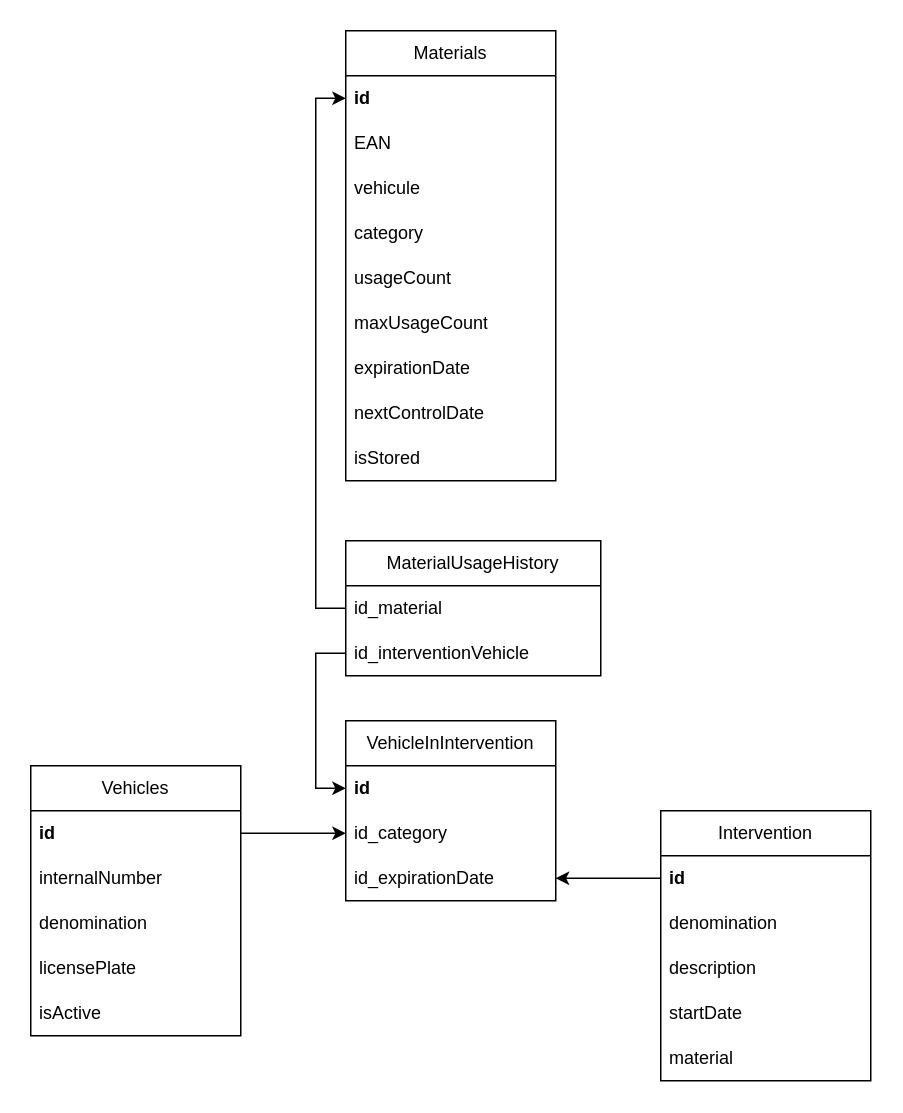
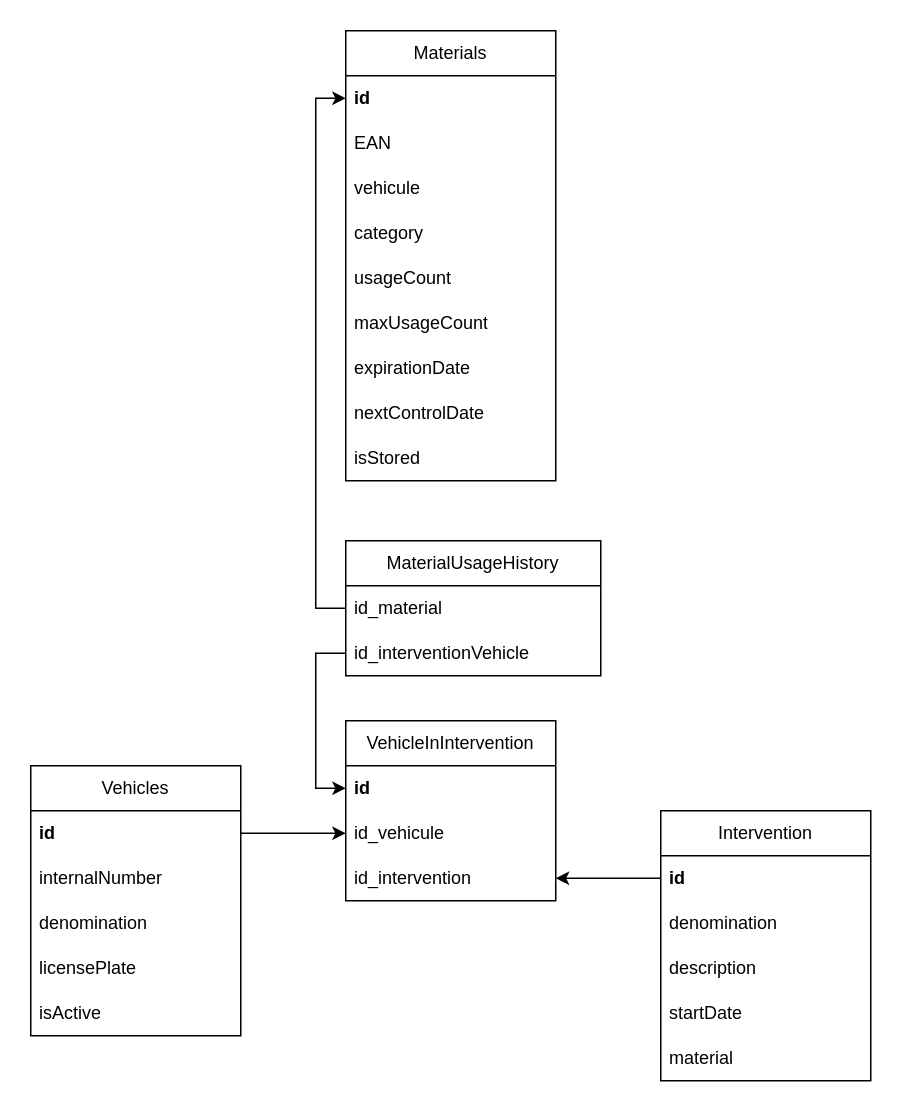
node "id_category": label "id_category" -> "id_vehicule"
node "id_expirationDate": label "id_expirationDate" -> "id_intervention"
